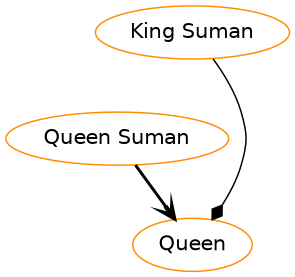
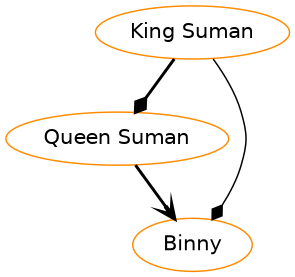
edge "King Suman" -> "Queen Suman": added
node "Queen": label "Queen" -> "Binny"
